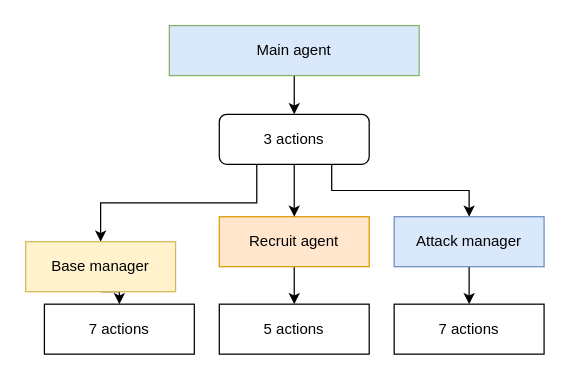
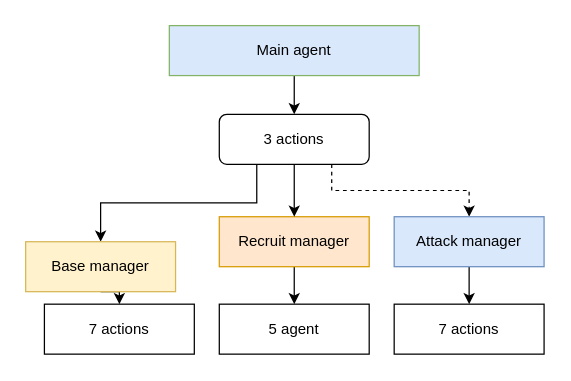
edge "3 actions" -> "Attack manager": style solid -> dashed
node "Recruit agent": label "Recruit agent" -> "Recruit manager"
node "5 actions": label "5 actions" -> "5 agent"
